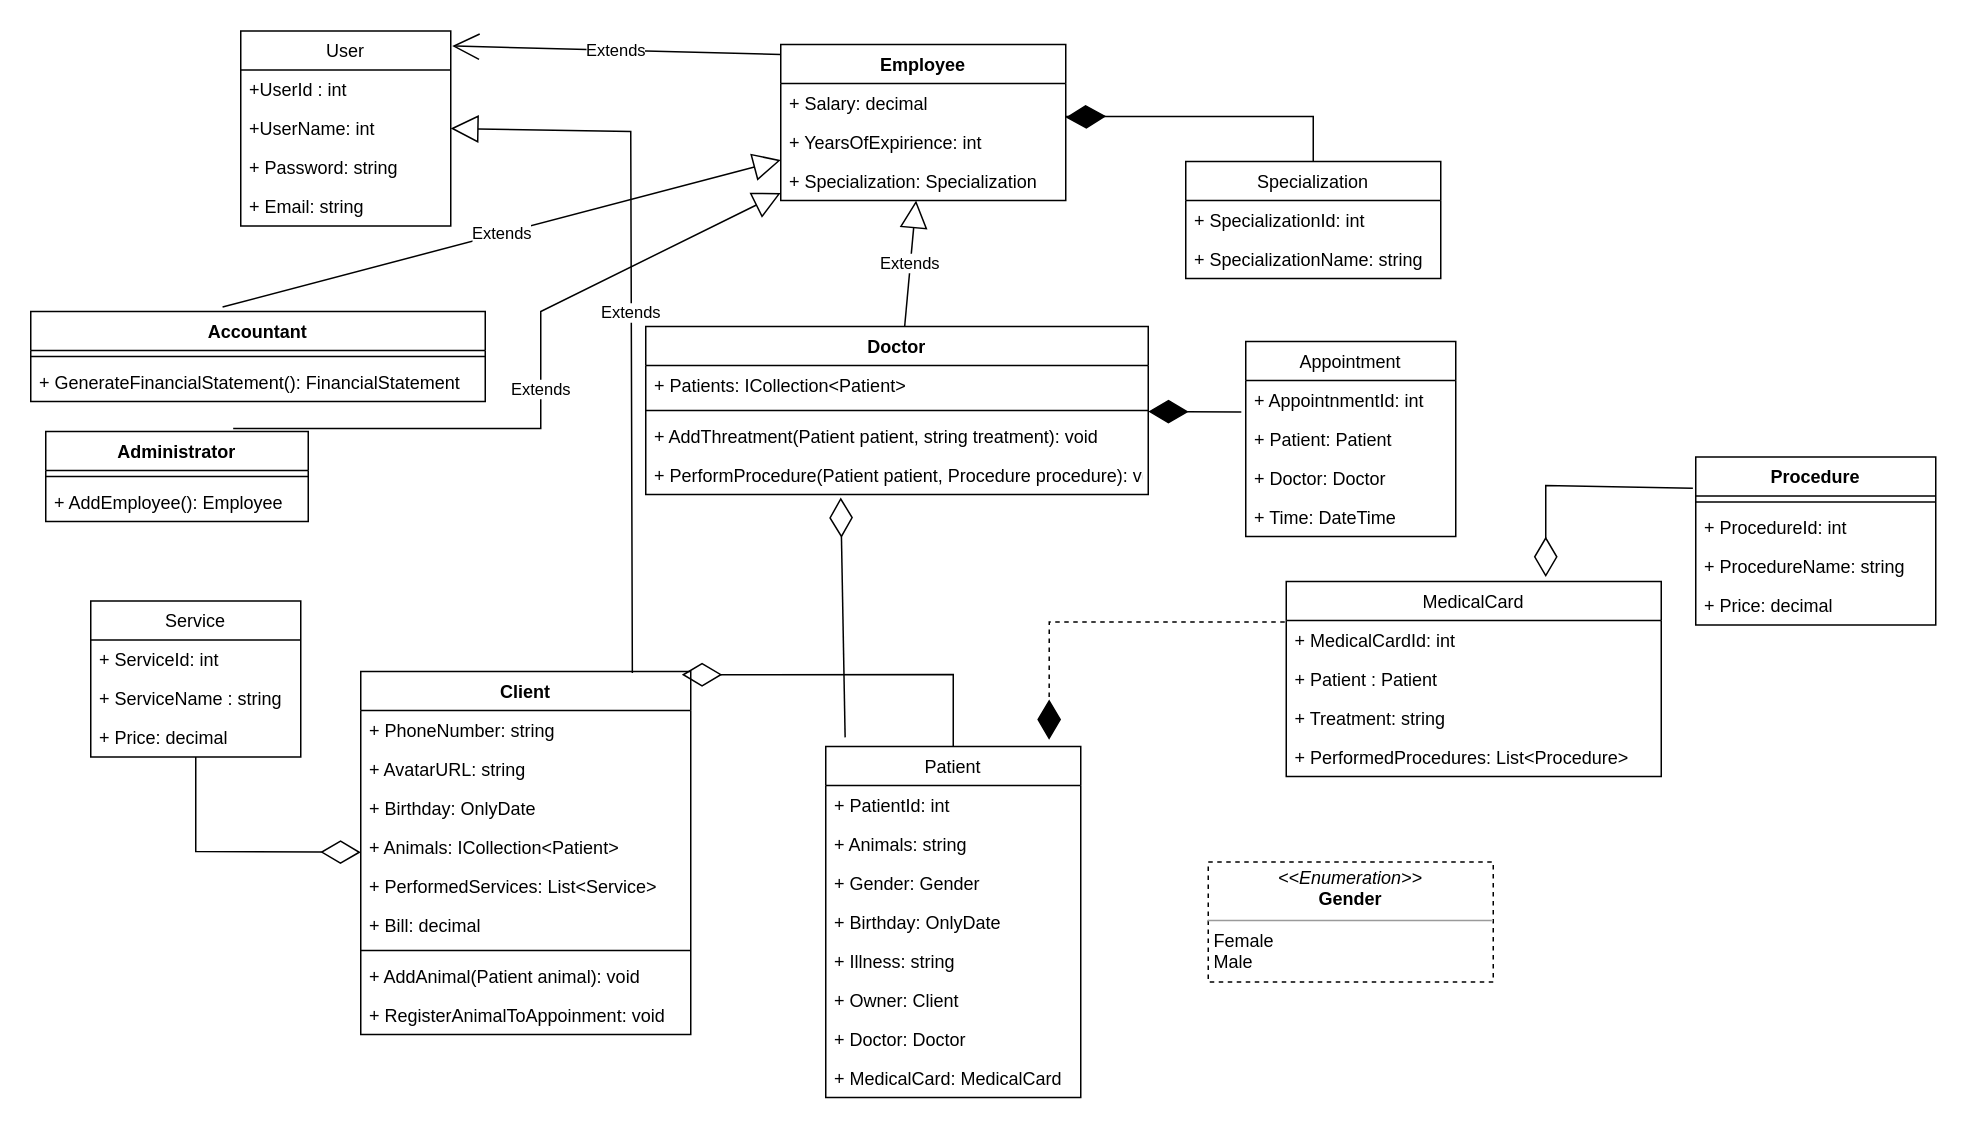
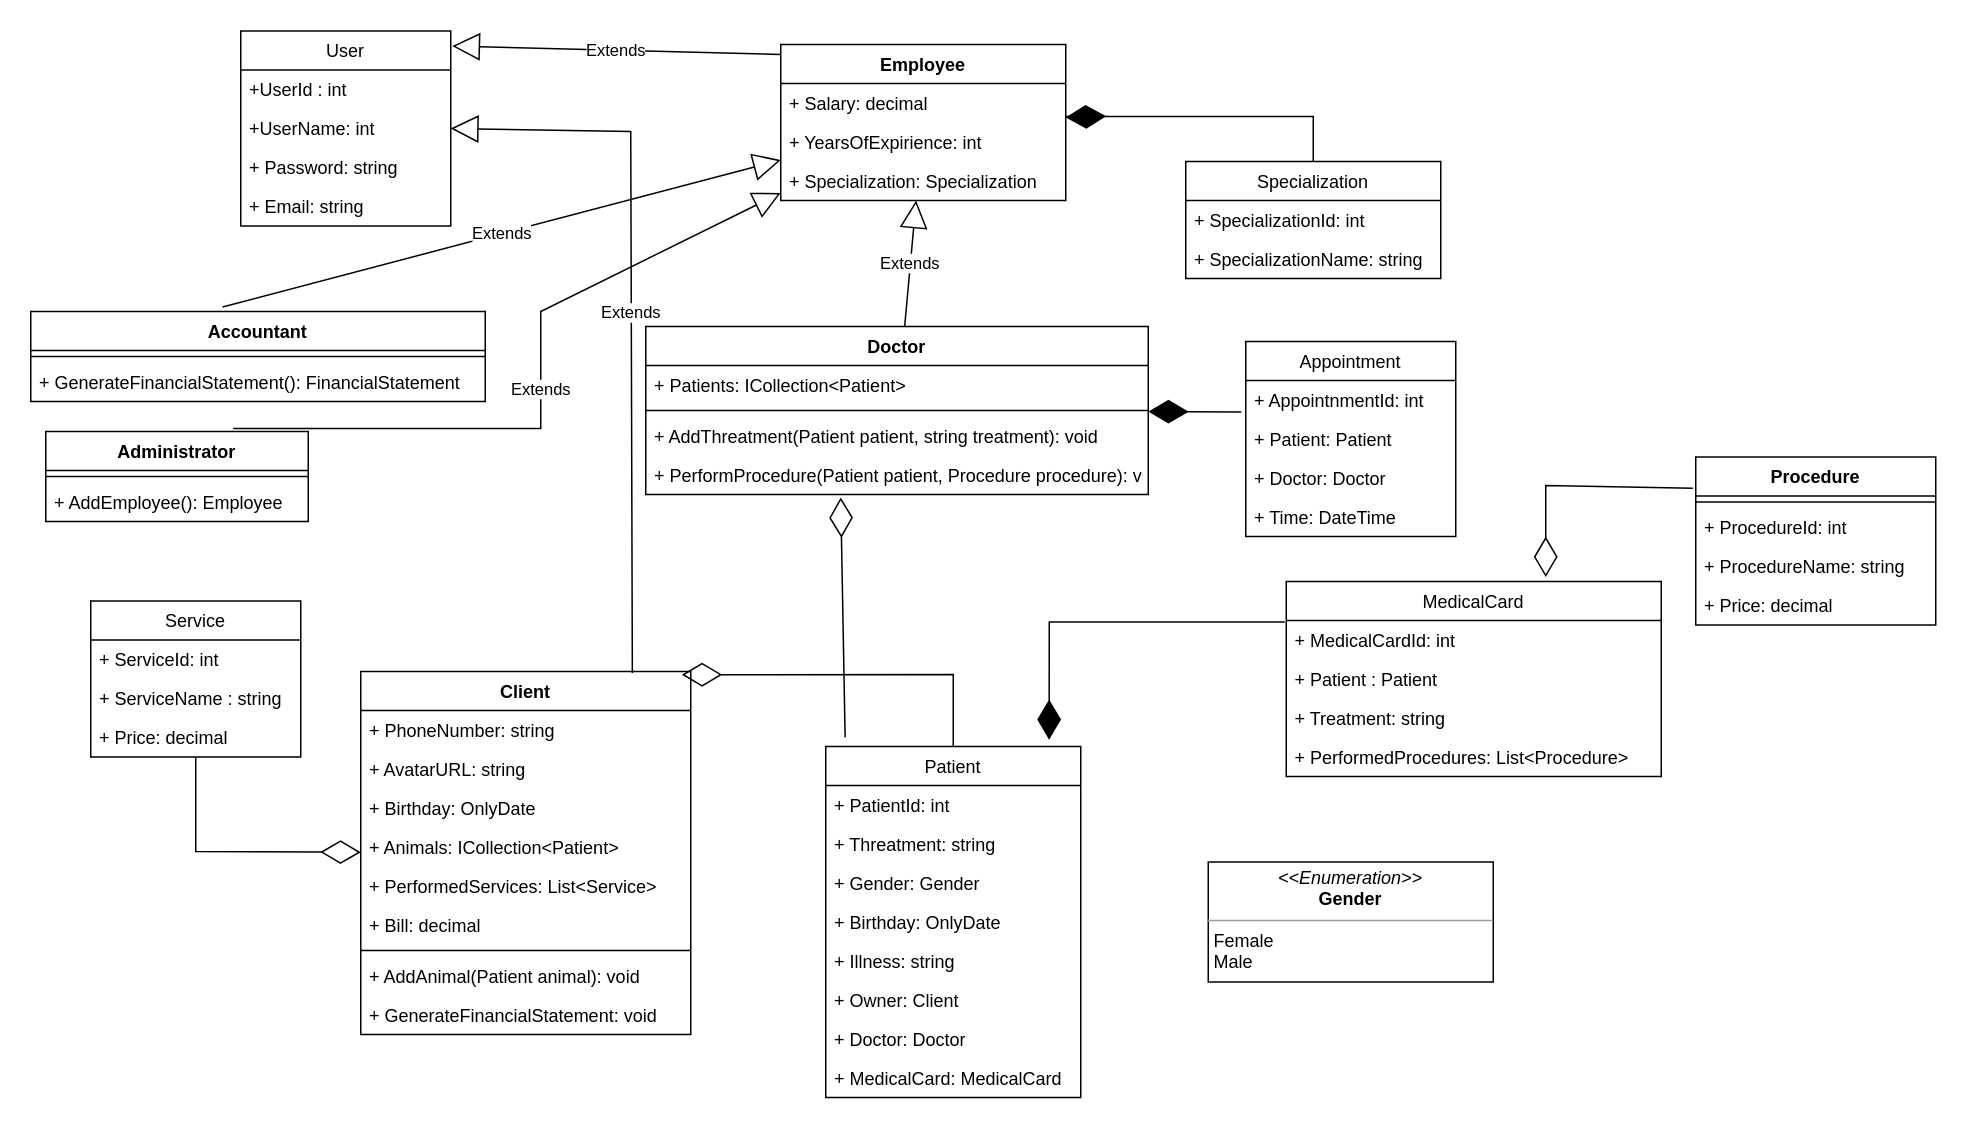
edge "Employee" -> "User": arrowhead open -> block
edge "+ MedicalCardId: int" -> "Patient": style dashed -> solid
node "+ Animals: string": label "+ Animals: string" -> "+ Threatment: string"
node "<<Enumeration>> Gender Female Male": style dashed -> solid
node "+ RegisterAnimalToAppoinment: void": label "+ RegisterAnimalToAppoinment: void" -> "+ GenerateFinancialStatement: void"
